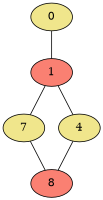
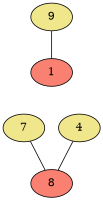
node "0": label "0" -> "9"
edge "1" -- "7": removed
edge "1" -- "4": removed
